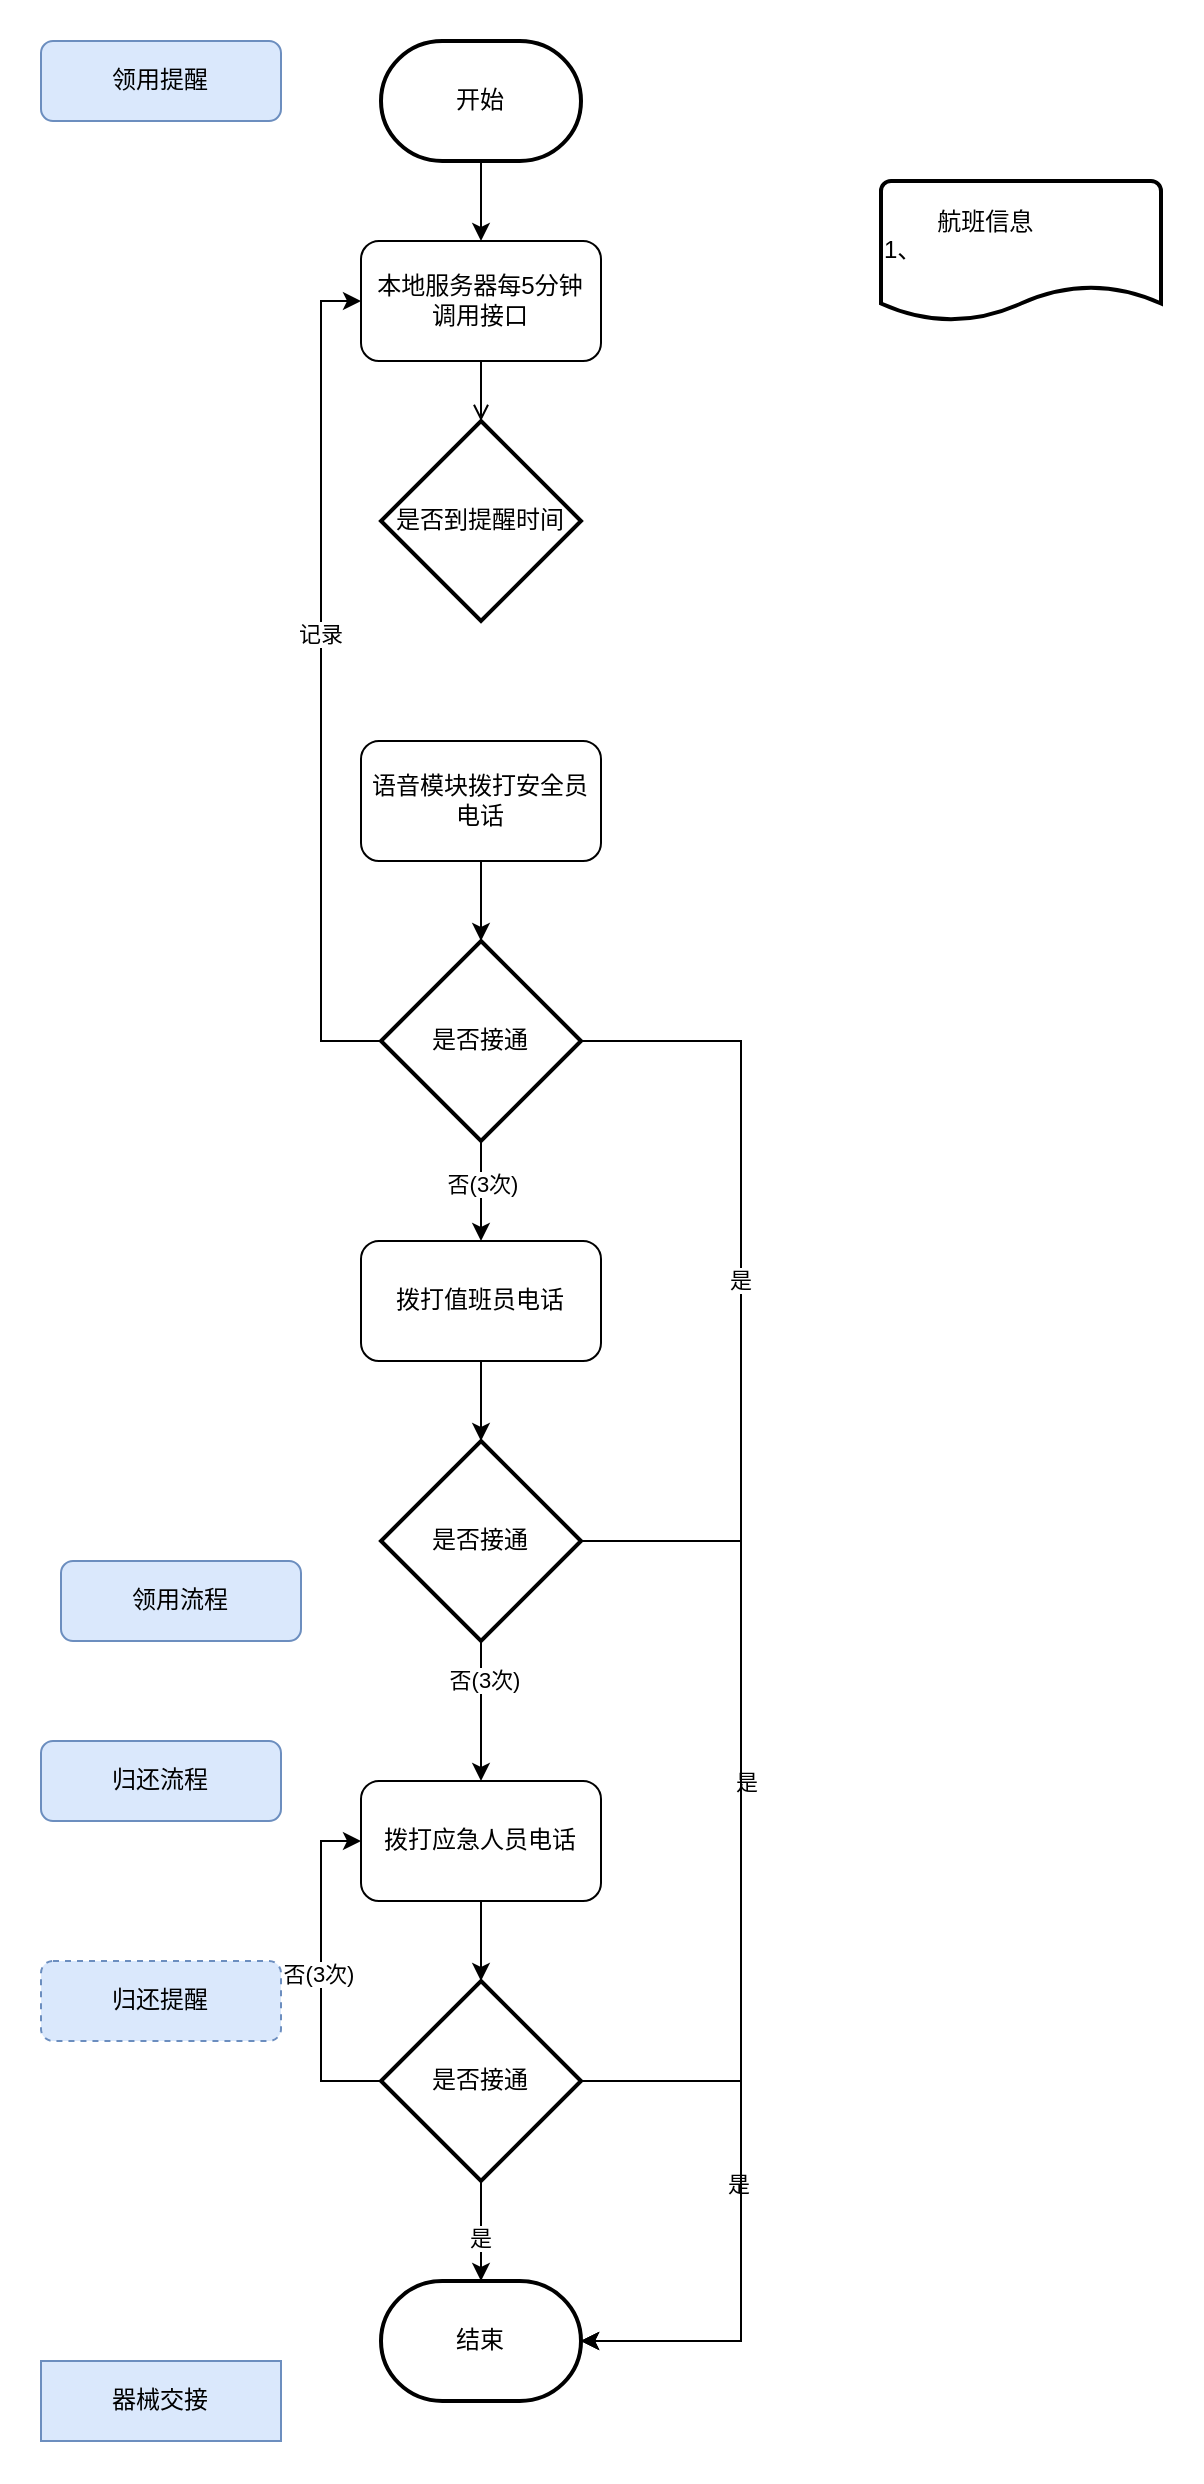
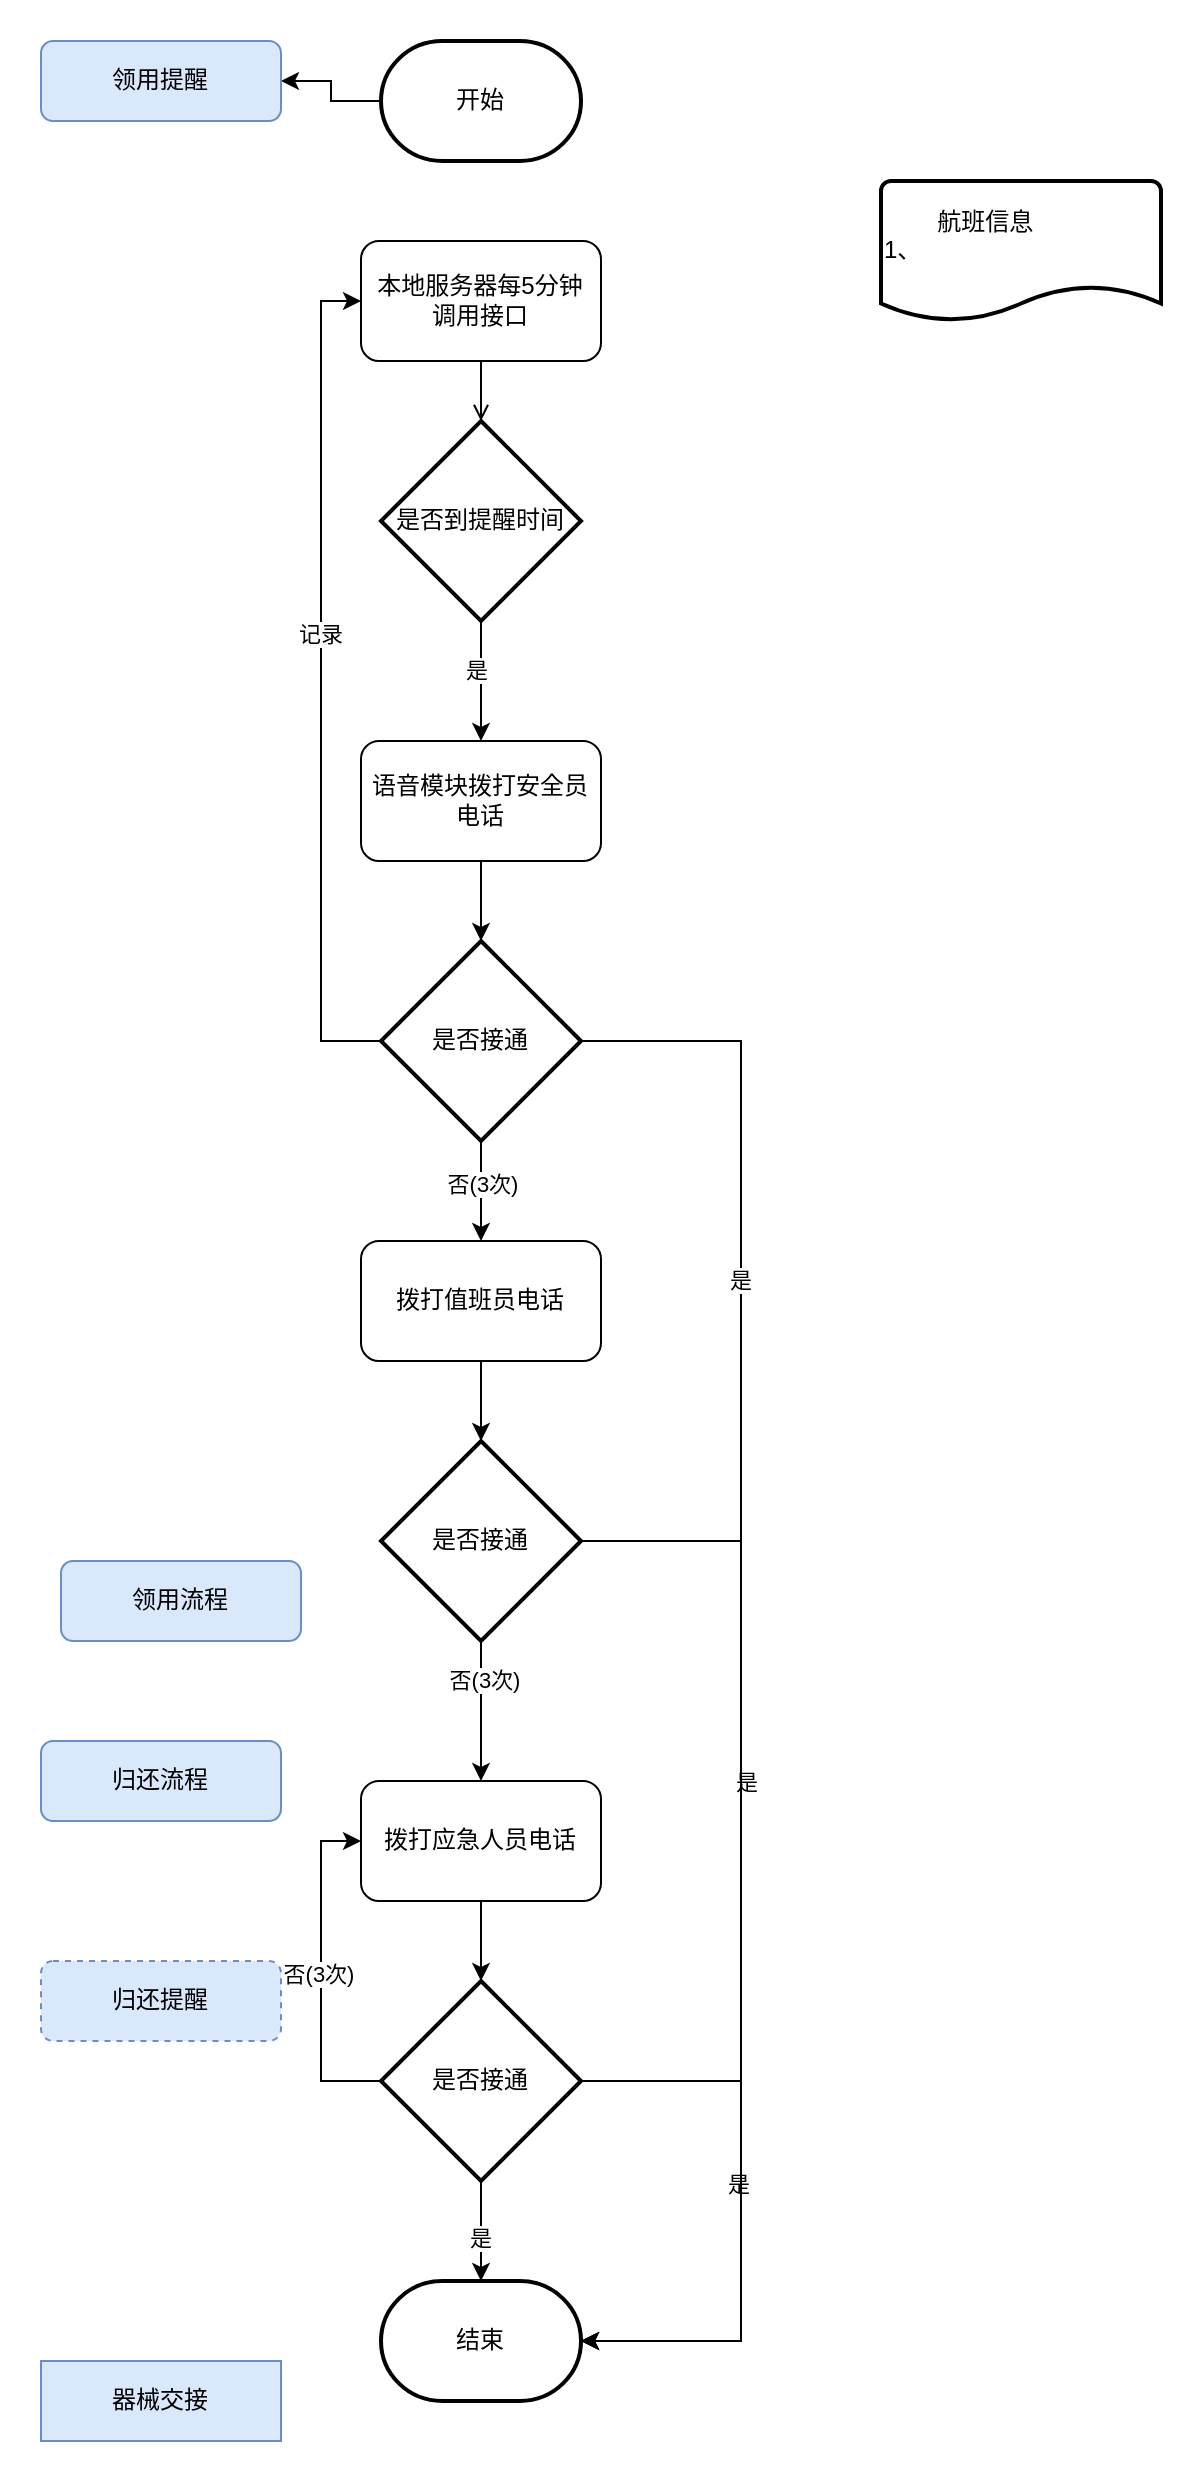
edge "开始" -> "本地服务器每5分钟 调用接口": now "开始" -> "领用提醒"
edge "是否到提醒时间" -> "语音模块拨打安全员电话": added, label "是"
